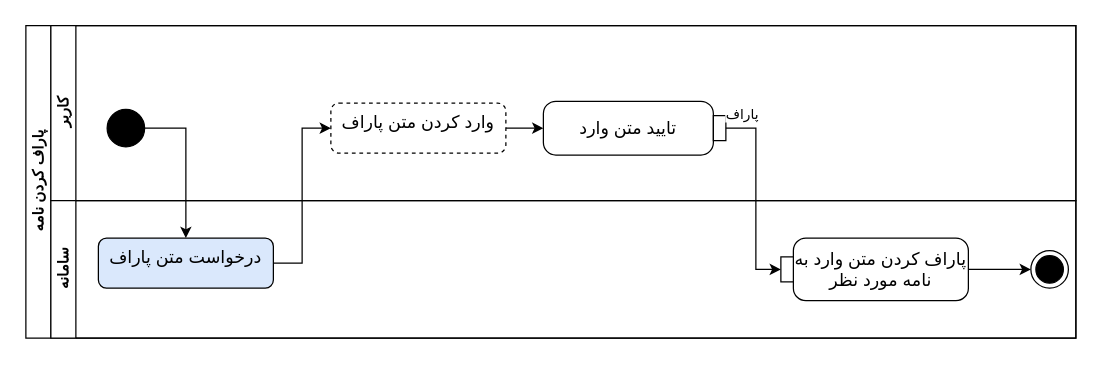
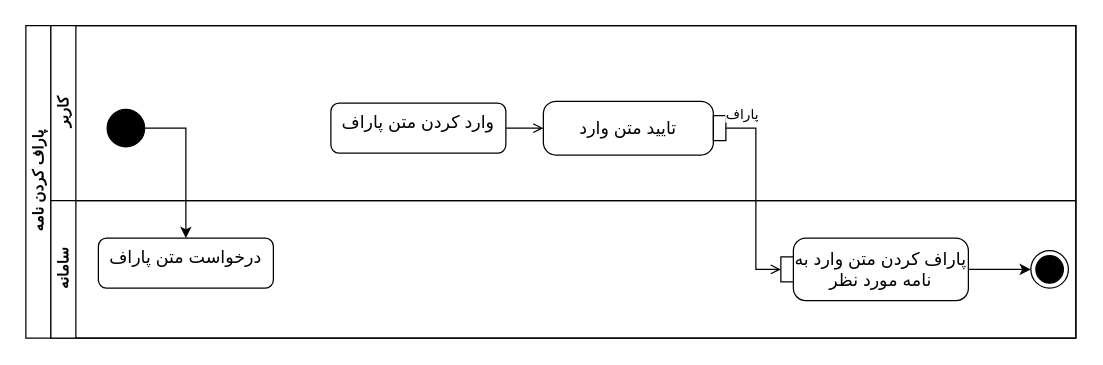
node "وارد کردن متن پاراف": style dashed -> solid
edge "وارد کردن متن پاراف" -> "تایید متن وارد": arrowhead classic -> open
edge "درخواست متن پاراف" -> "وارد کردن متن پاراف": removed
node "درخواست متن پاراف": fillcolor #dae8fc -> #ffffff
edge "تایید متن وارد" -> "پاراف کردن متن وارد به نامه مورد نظر": arrowhead classic -> open
